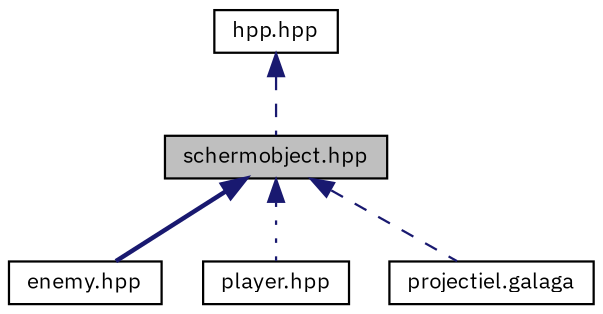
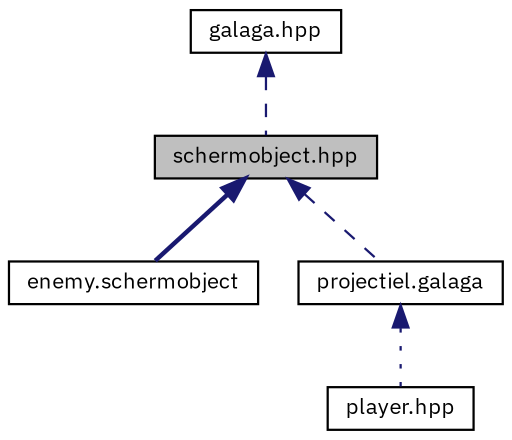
node "hpp.hpp": label "hpp.hpp" -> "galaga.hpp"
edge "player.hpp" -> "schermobject.hpp": now "player.hpp" -> "projectiel.galaga"
node "enemy.hpp": label "enemy.hpp" -> "enemy.schermobject"
